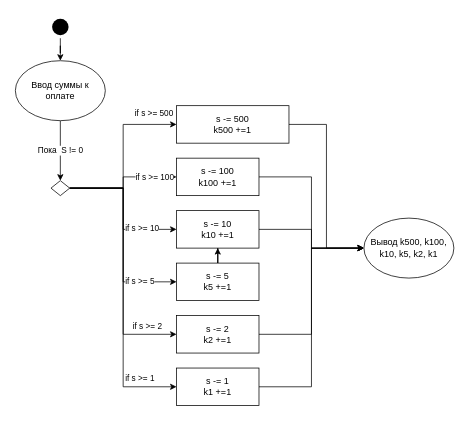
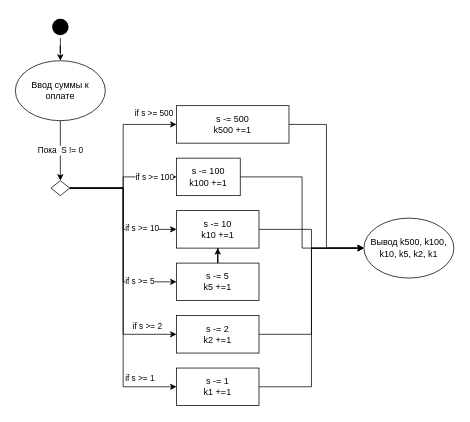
node "s -= 100 k100 +=1": size 83x38 -> 64x38
